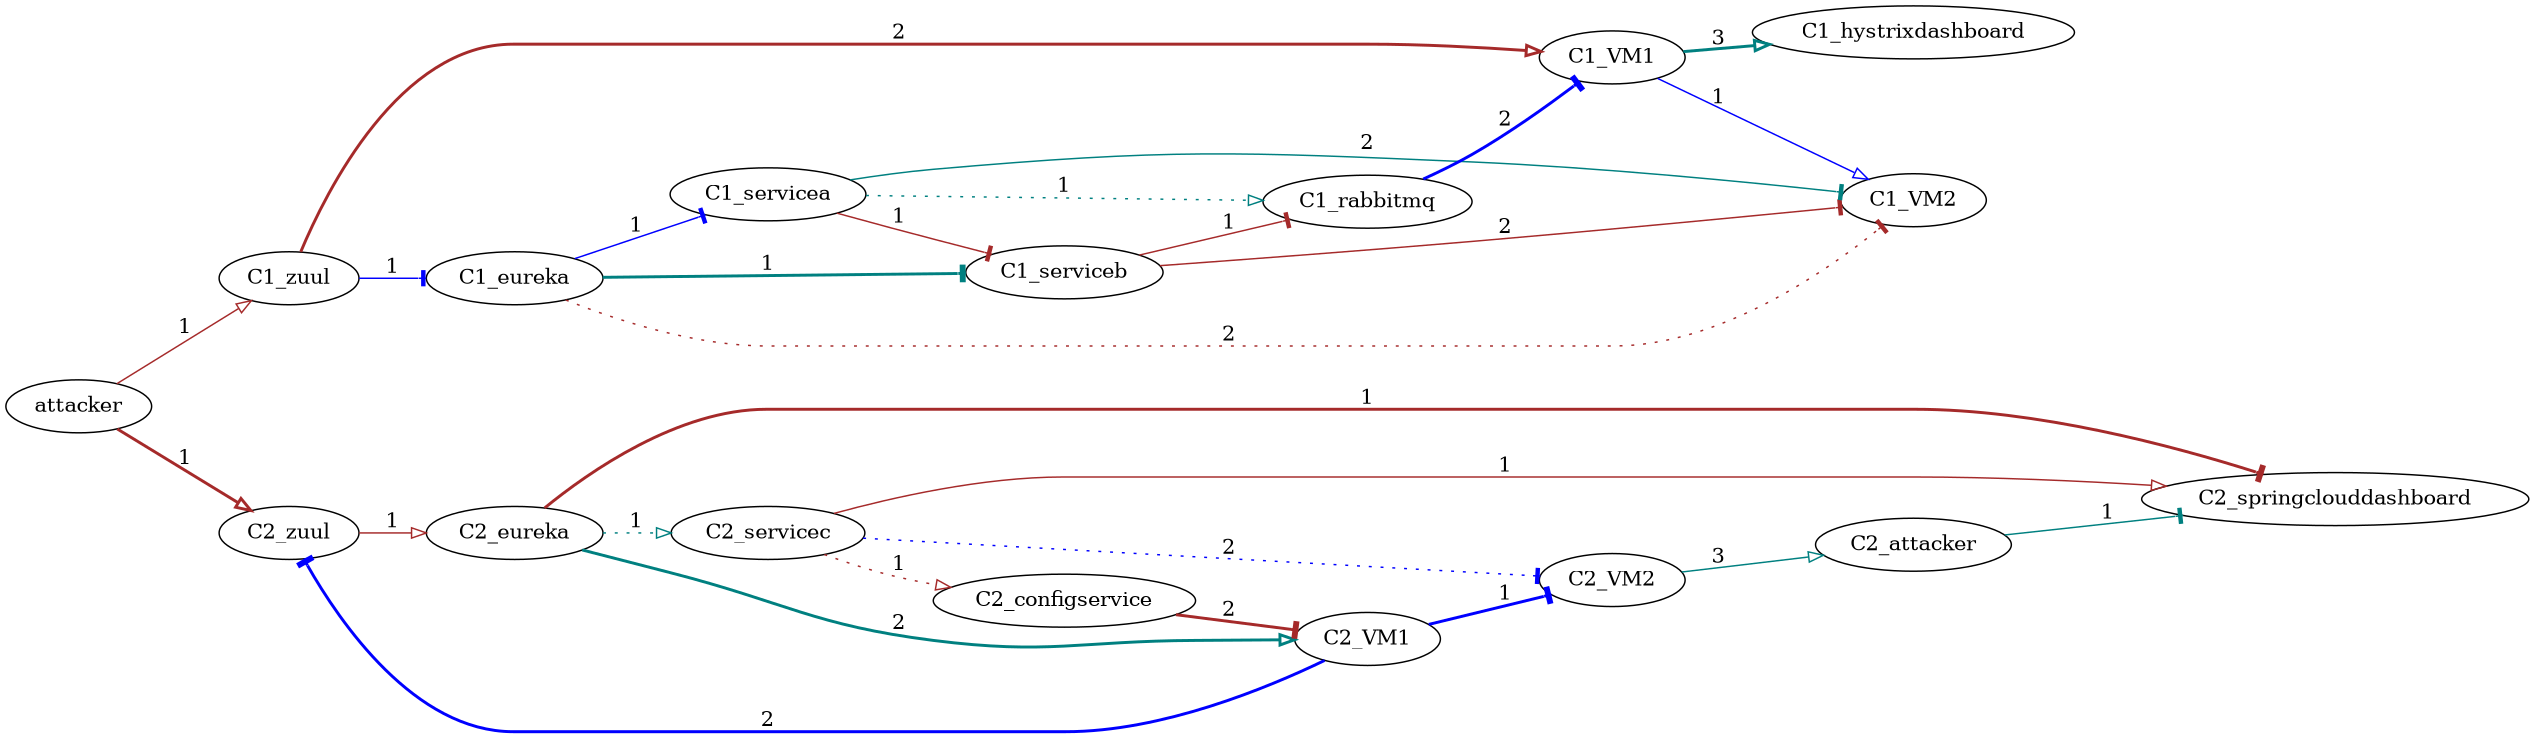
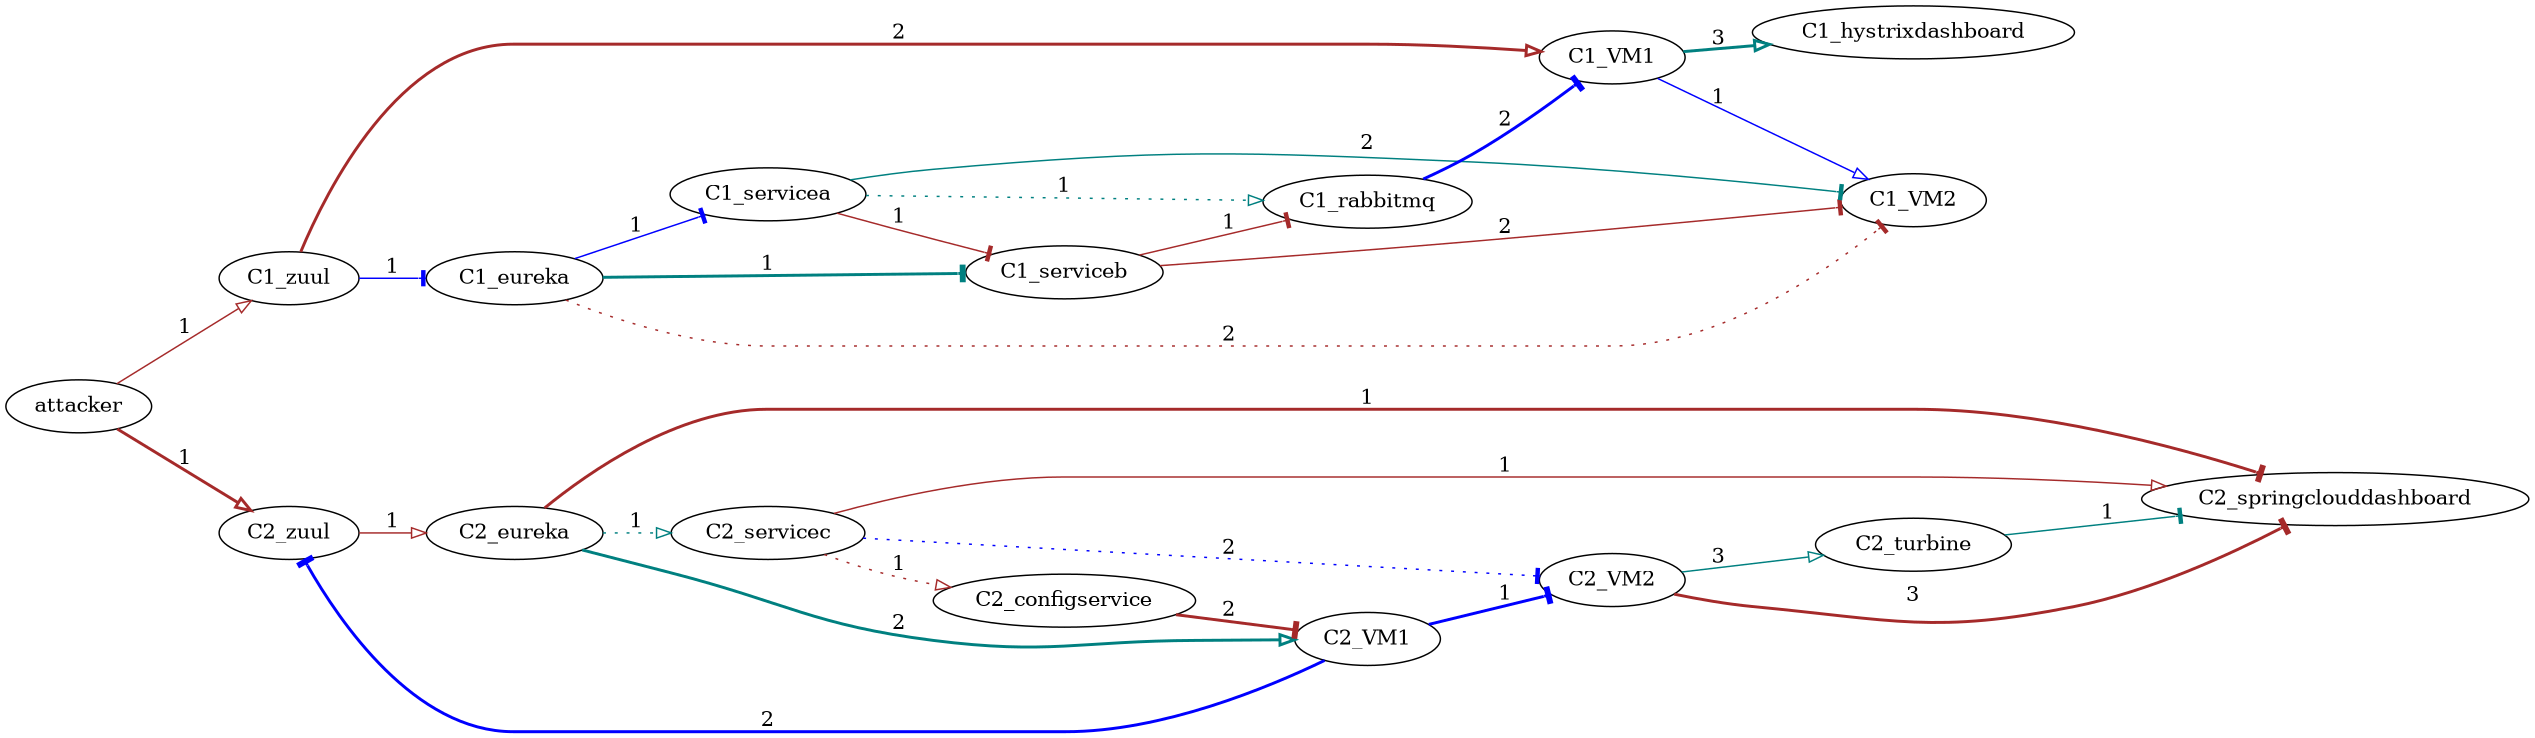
node "C2_attacker": label "C2_attacker" -> "C2_turbine"
edge "C2_VM2" -> "C2_springclouddashboard": added, label "3"
